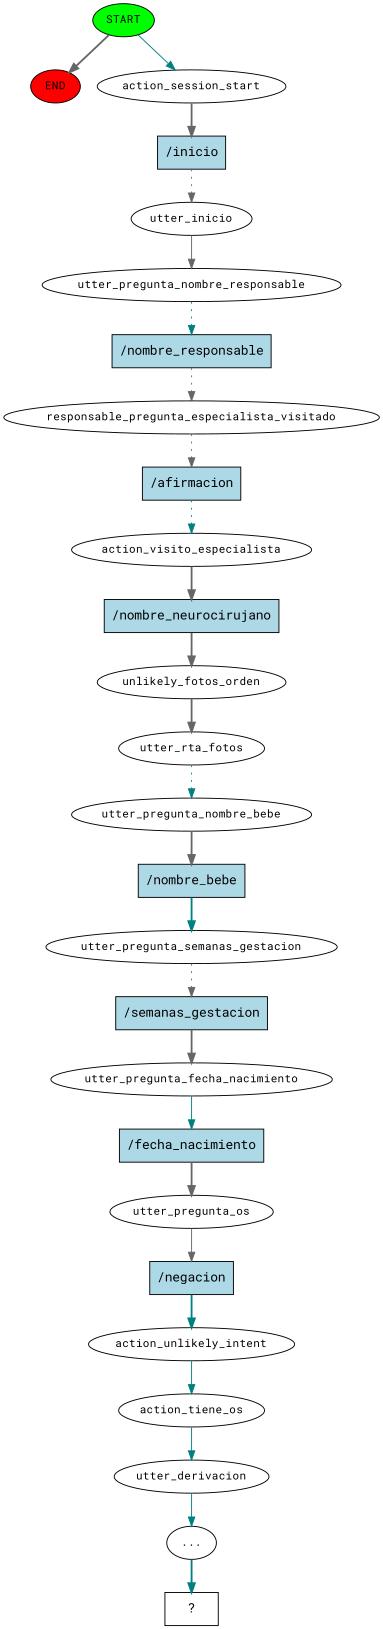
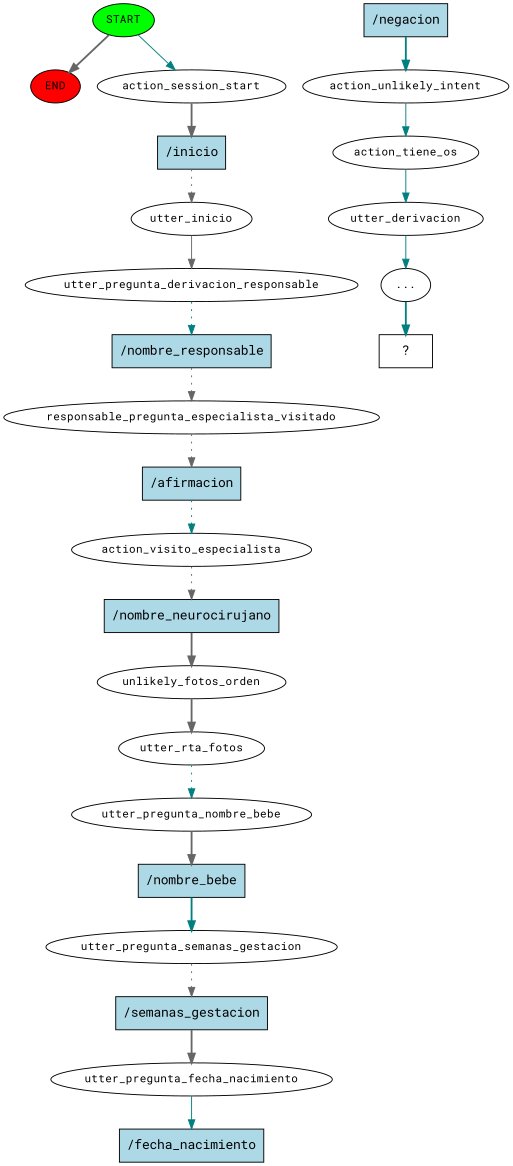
node "utter_pregunta_nombre_responsable": label "utter_pregunta_nombre_responsable" -> "utter_pregunta_derivacion_responsable"
edge "action_visito_especialista" -> "/nombre_neurocirujano": style bold -> dotted
node "utter_pregunta_os": removed
